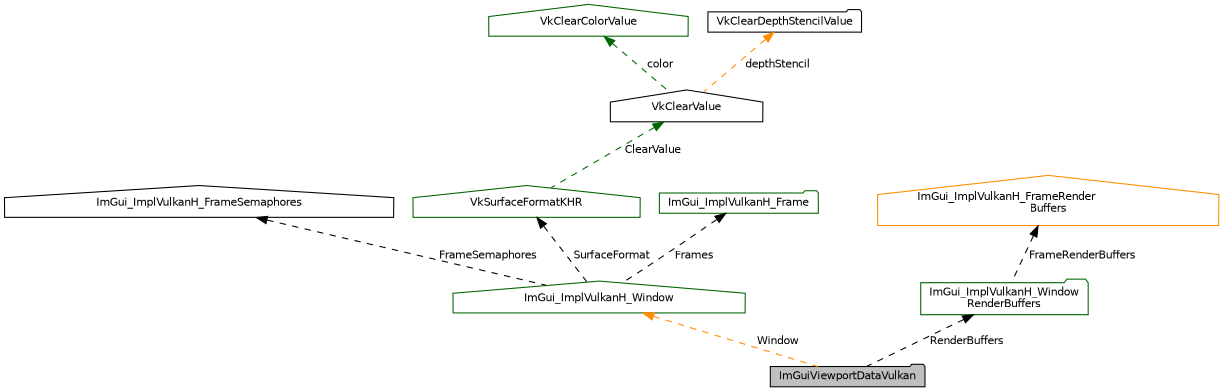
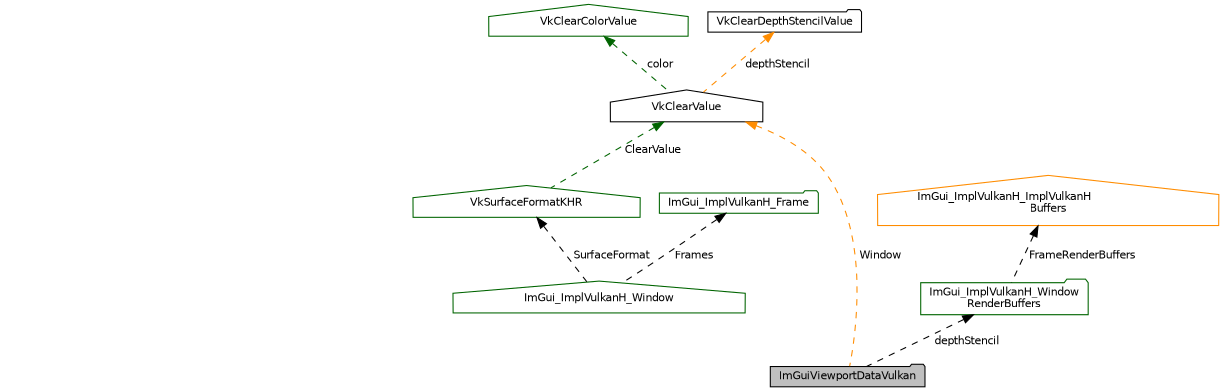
node "ImGui_ImplVulkanH_FrameSemaphores": removed
node "ImGui_ImplVulkanH_FrameRender Buffers": label "ImGui_ImplVulkanH_FrameRender Buffers" -> "ImGui_ImplVulkanH_ImplVulkanH Buffers"
edge "ImGuiViewportDataVulkan" -> "ImGui_ImplVulkanH_Window": now "ImGuiViewportDataVulkan" -> "VkClearValue"
edge "ImGuiViewportDataVulkan" -> "ImGui_ImplVulkanH_Window RenderBuffers": label " RenderBuffers" -> " depthStencil"
